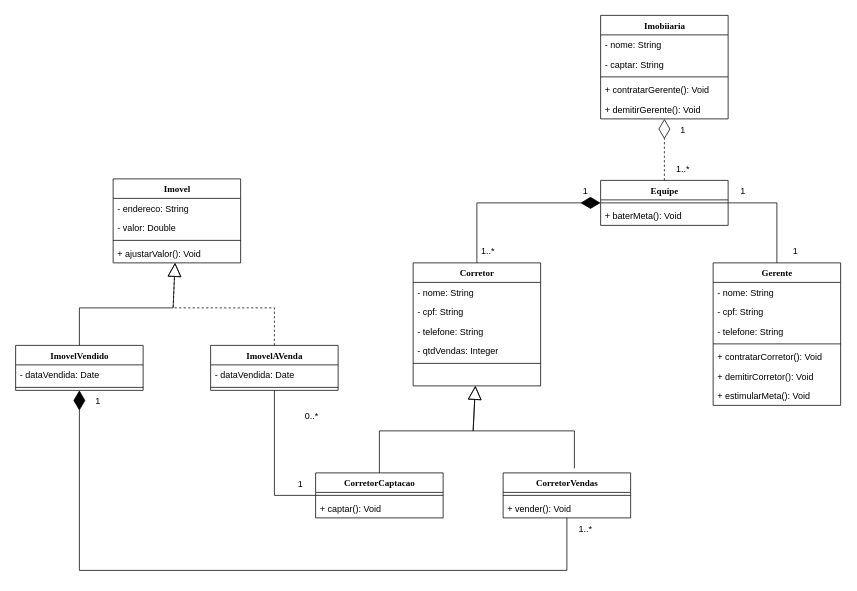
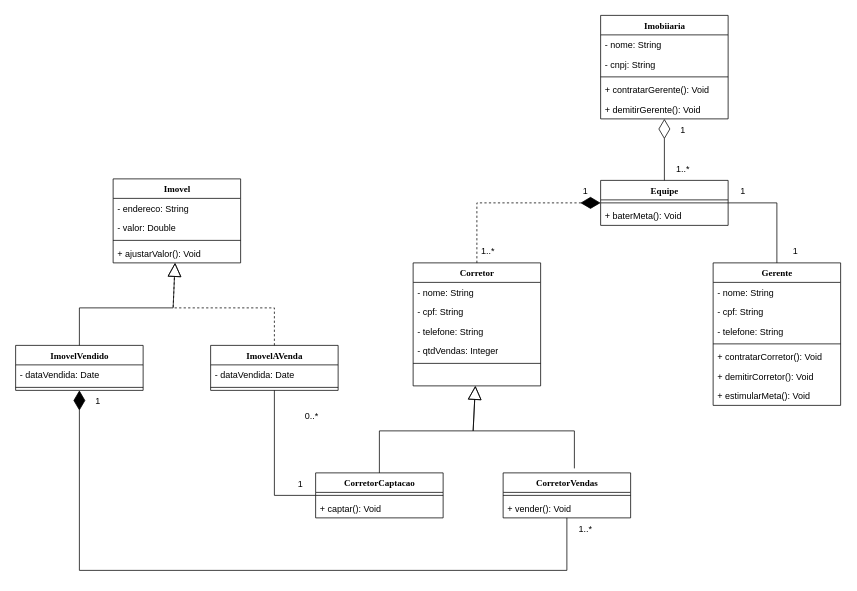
node "- captar: String": label "- captar: String" -> "- cnpj: String"
edge "Equipe" -> "Imobiiaria": style dashed -> solid
edge "Corretor" -> "Equipe": style solid -> dashed
